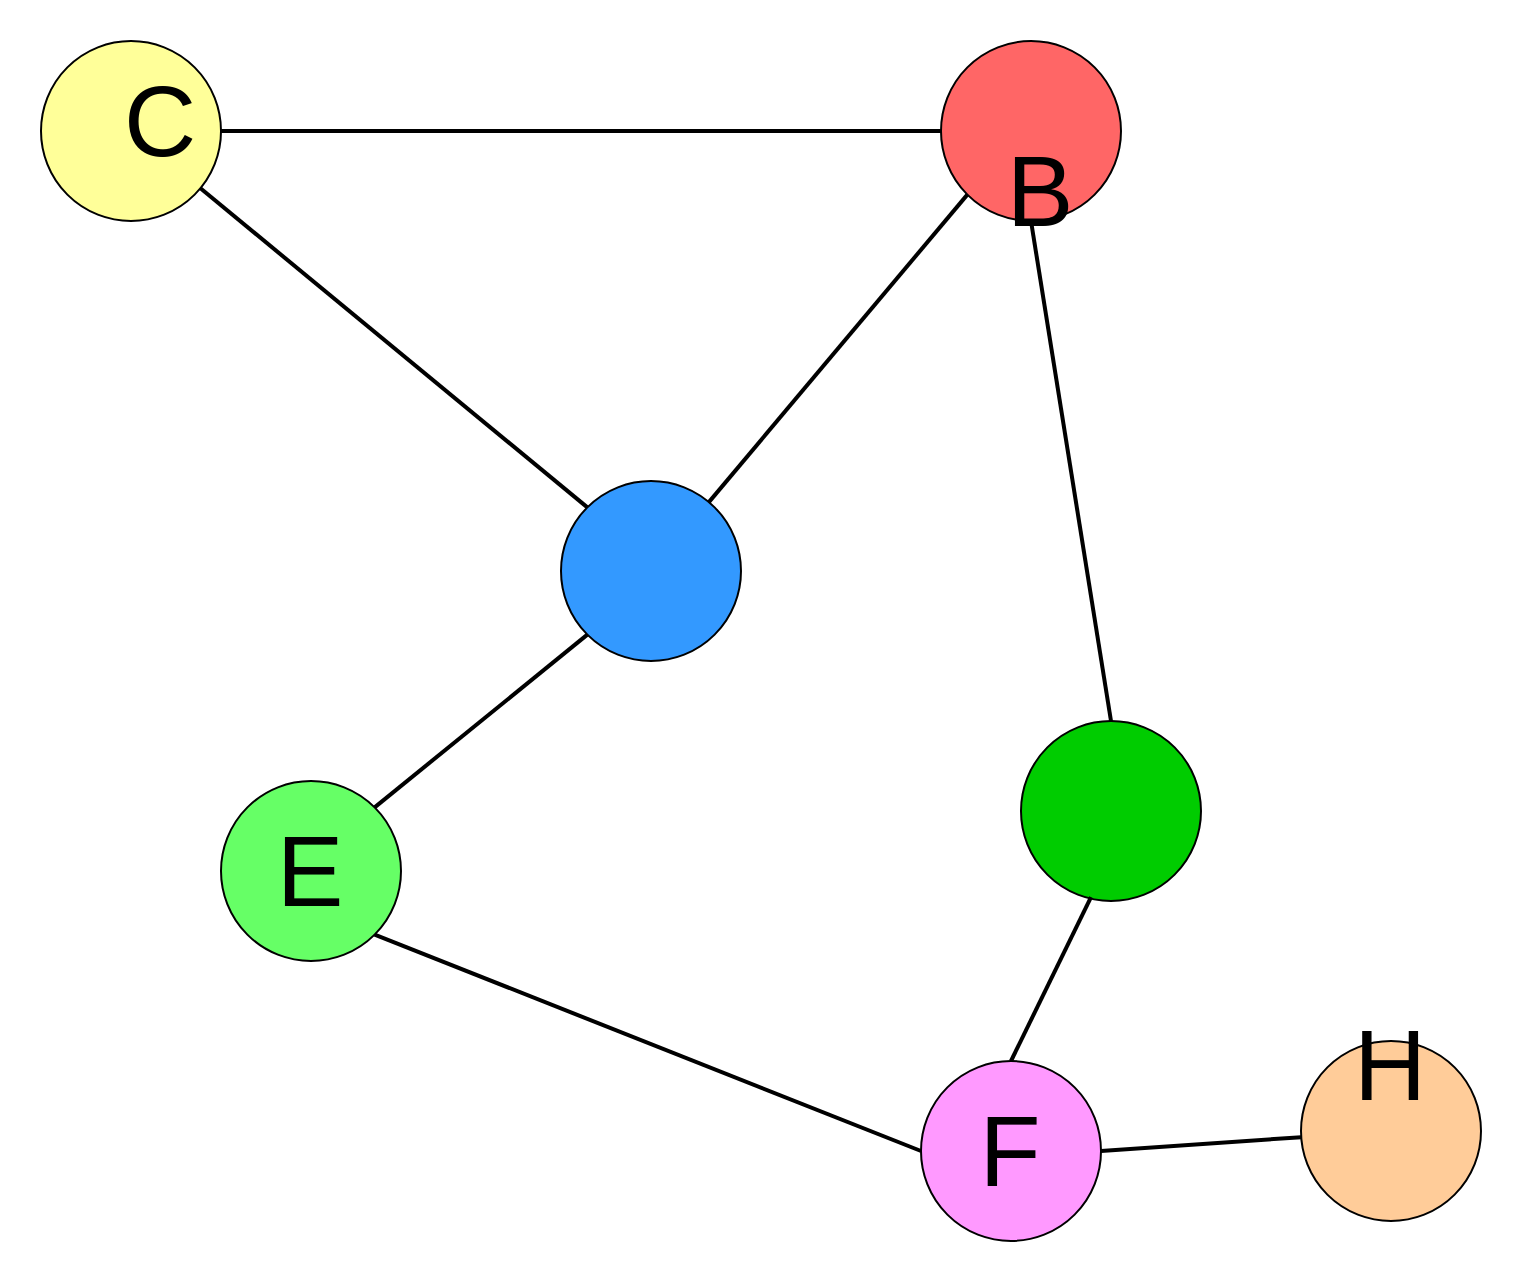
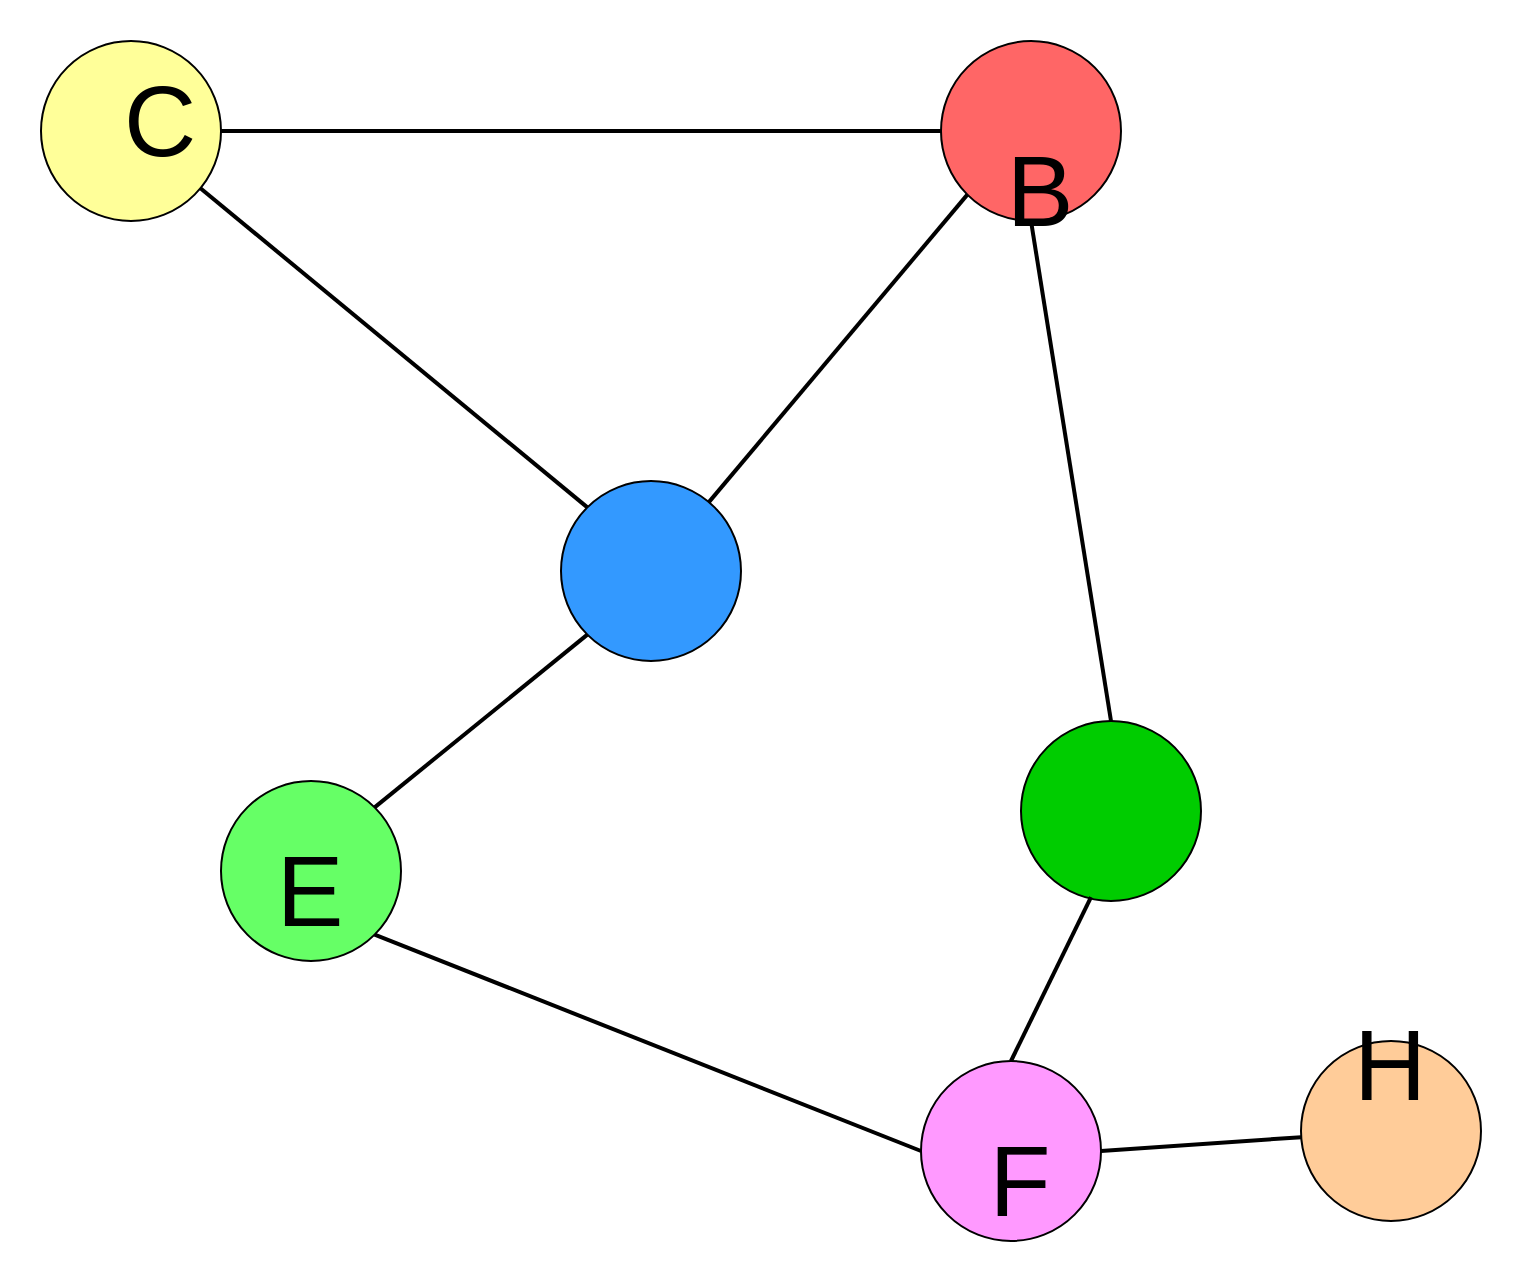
node "E": moved (311, 871) -> (311, 891)
node "F": moved (1011, 1151) -> (1021, 1181)
